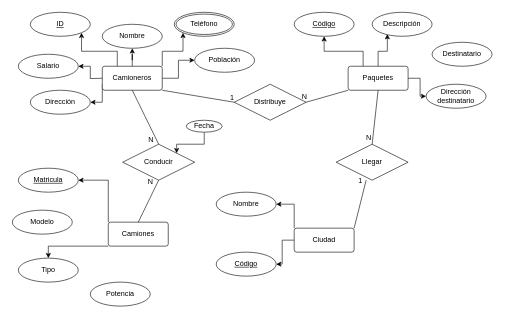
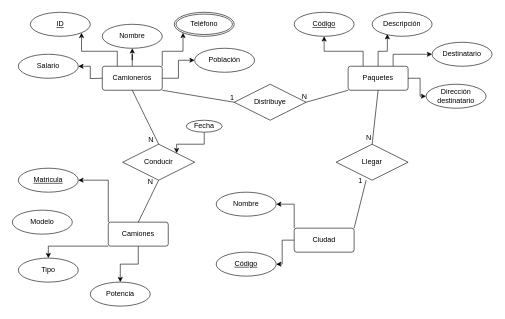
edge "Paquetes" -> "Destinatario": added
node "Dirección": removed
edge "Camioneros" -> "Dirección": removed
edge "Camiones" -> "Potencia": added
